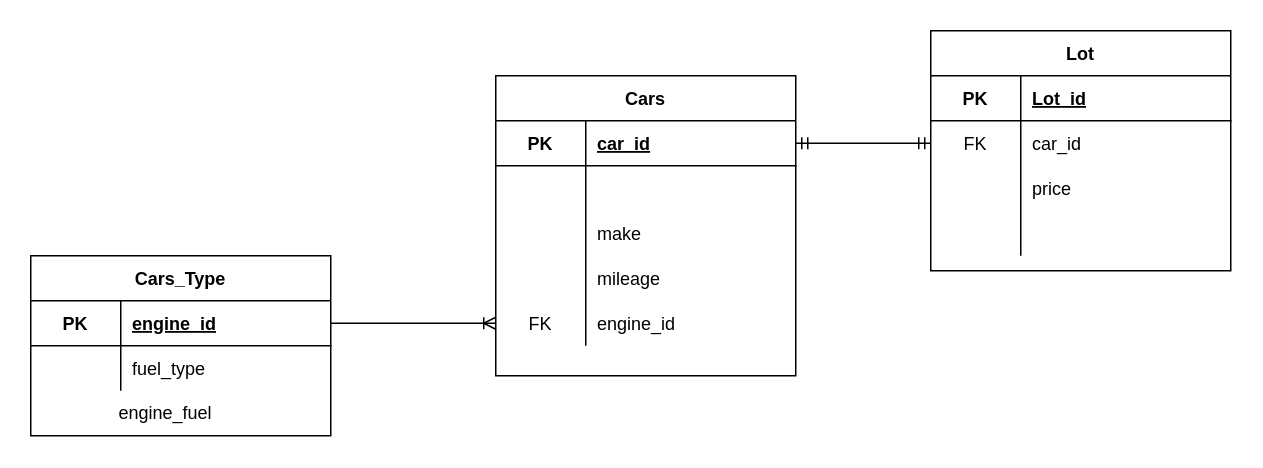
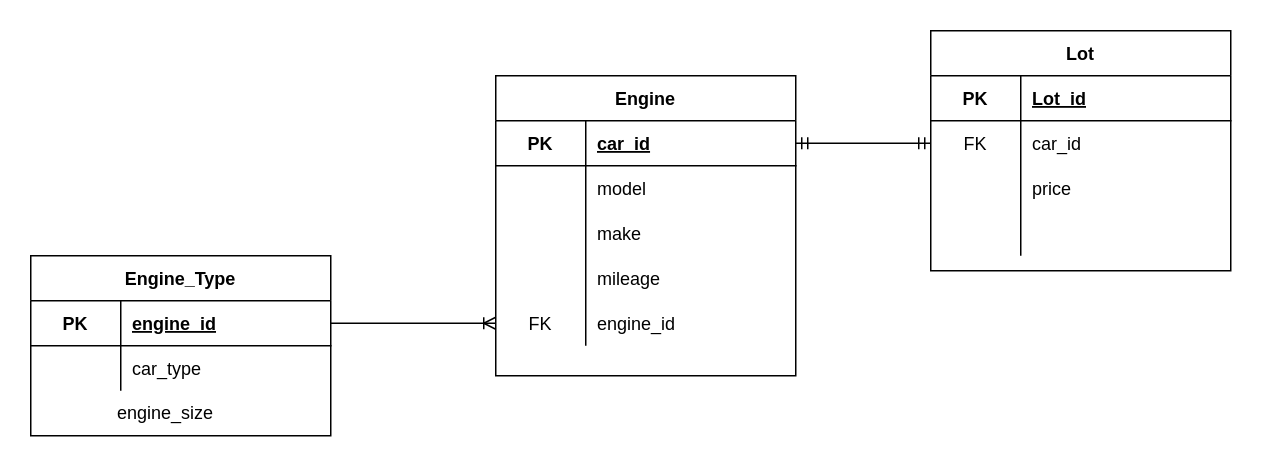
node "Cars": label "Cars" -> "Engine"
node "model": added
node "Cars_Type": label "Cars_Type" -> "Engine_Type"
node "fuel_type": label "fuel_type" -> "car_type"
node "engine_fuel": label "engine_fuel" -> "engine_size"
